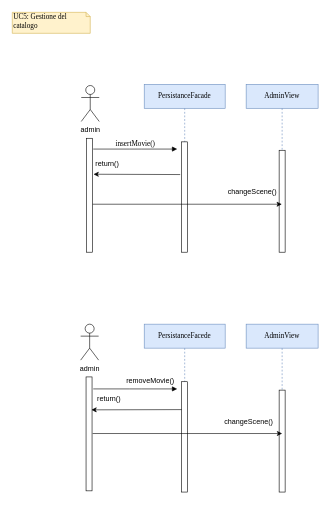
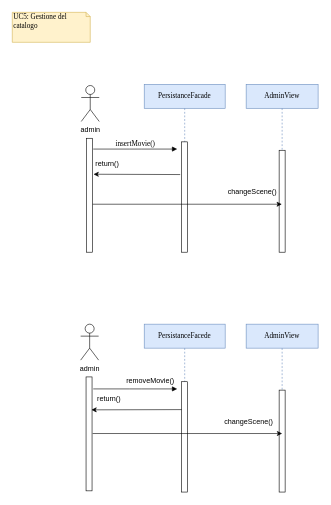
node "UC5: Gestione del catalogo": size 78x21 -> 78x30
